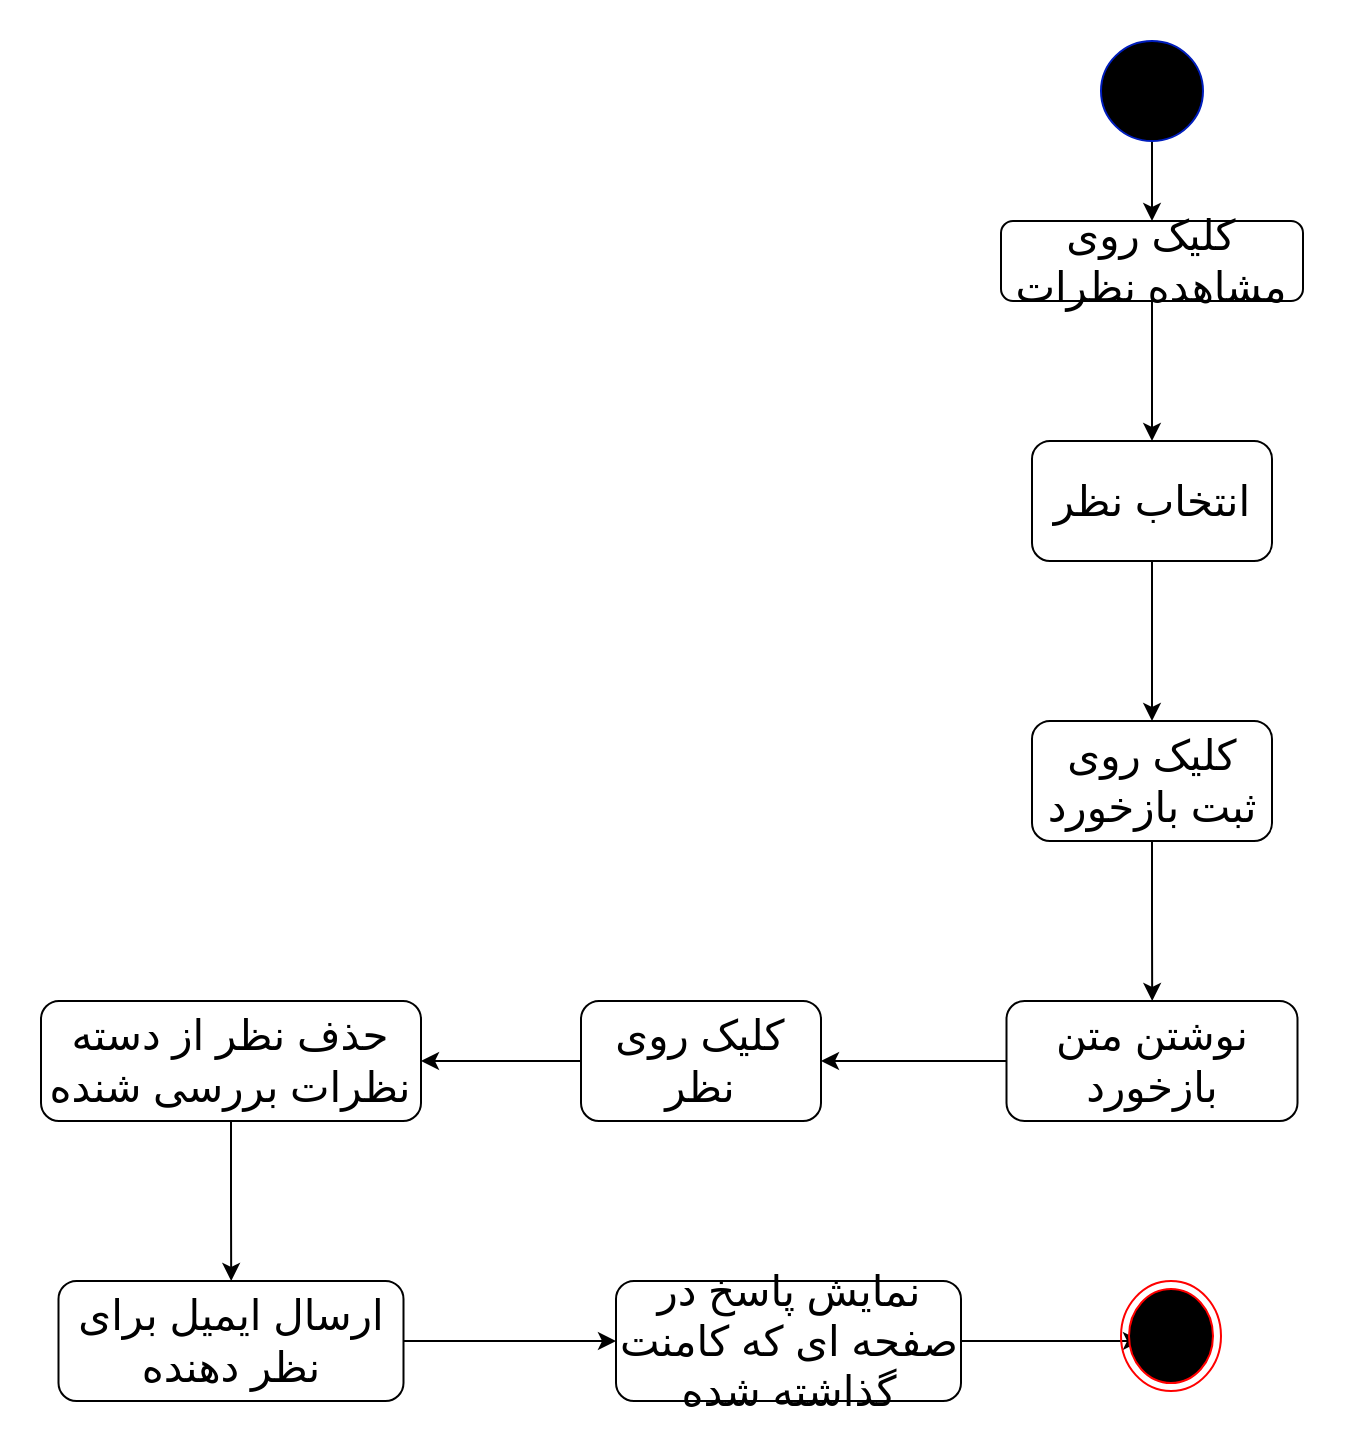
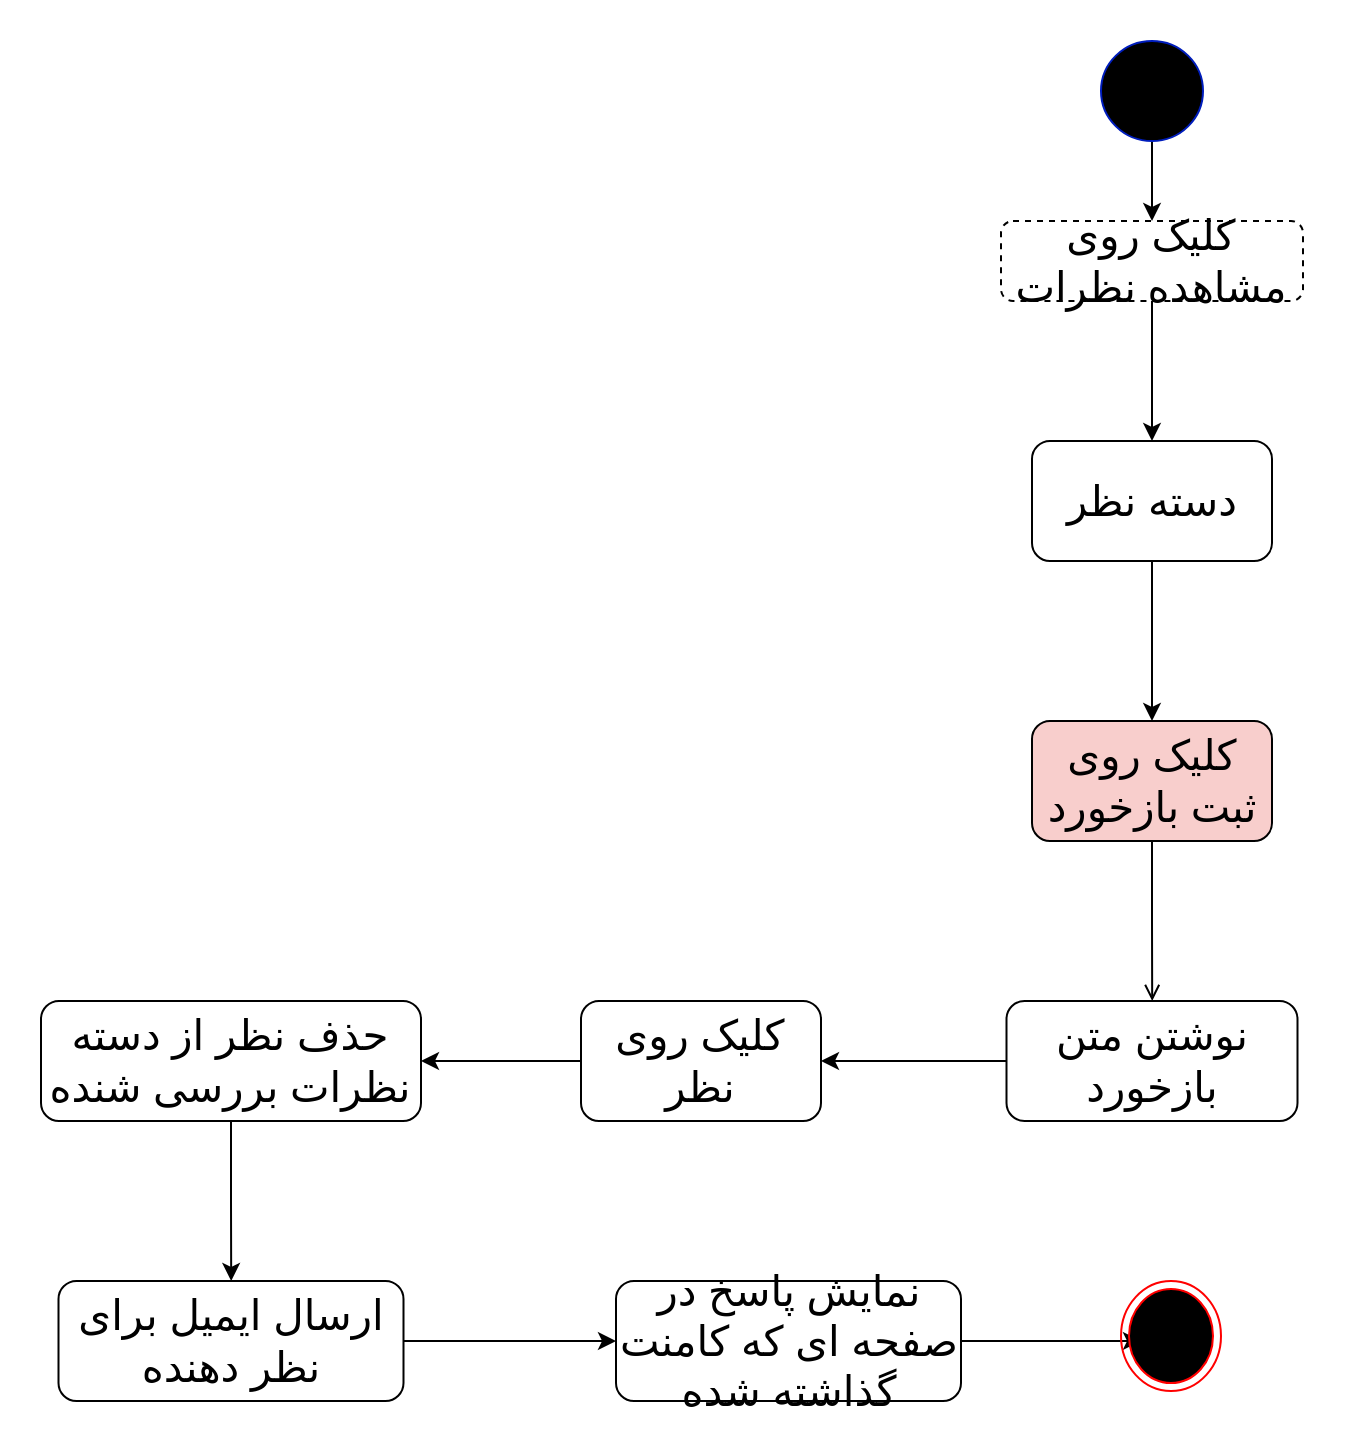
node "کلیک روی مشاهده نظرات": style solid -> dashed
node "انتخاب نظر": label "انتخاب نظر" -> "دسته نظر"
node "کلیک روی ثبت بازخورد": fillcolor #ffffff -> #f8cecc
edge "کلیک روی ثبت بازخورد" -> "نوشتن متن بازخورد": arrowhead classic -> open
